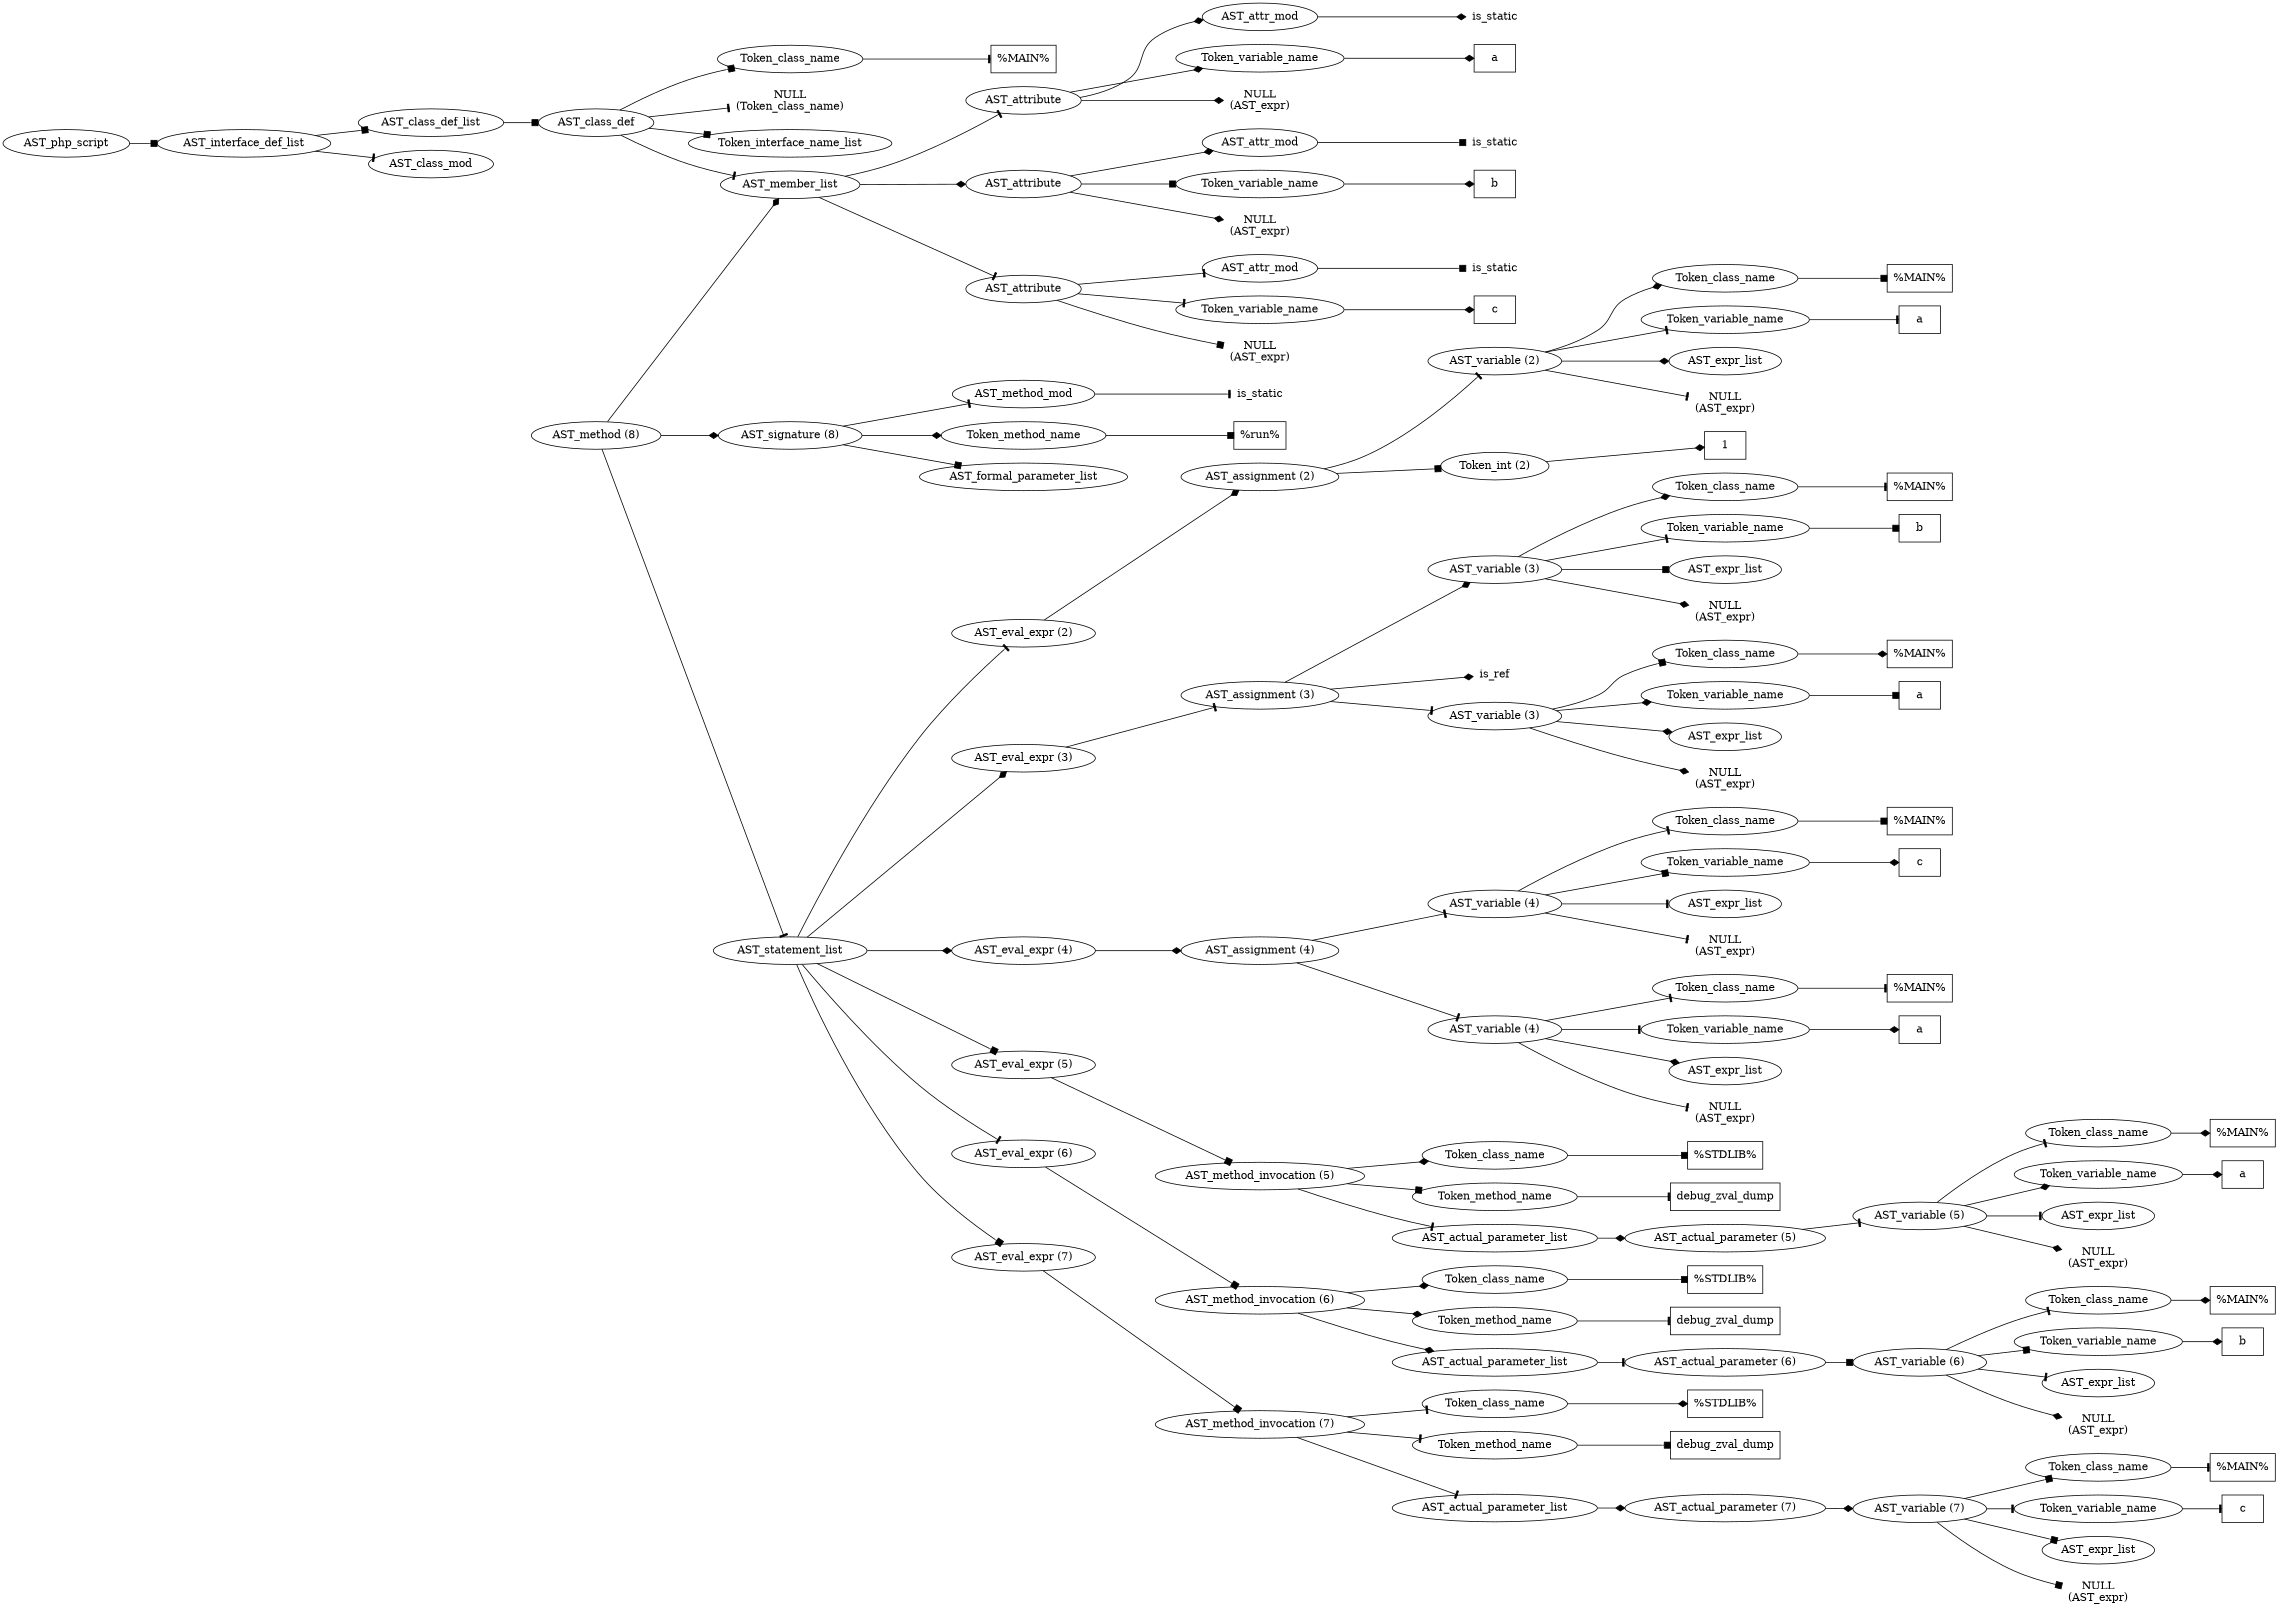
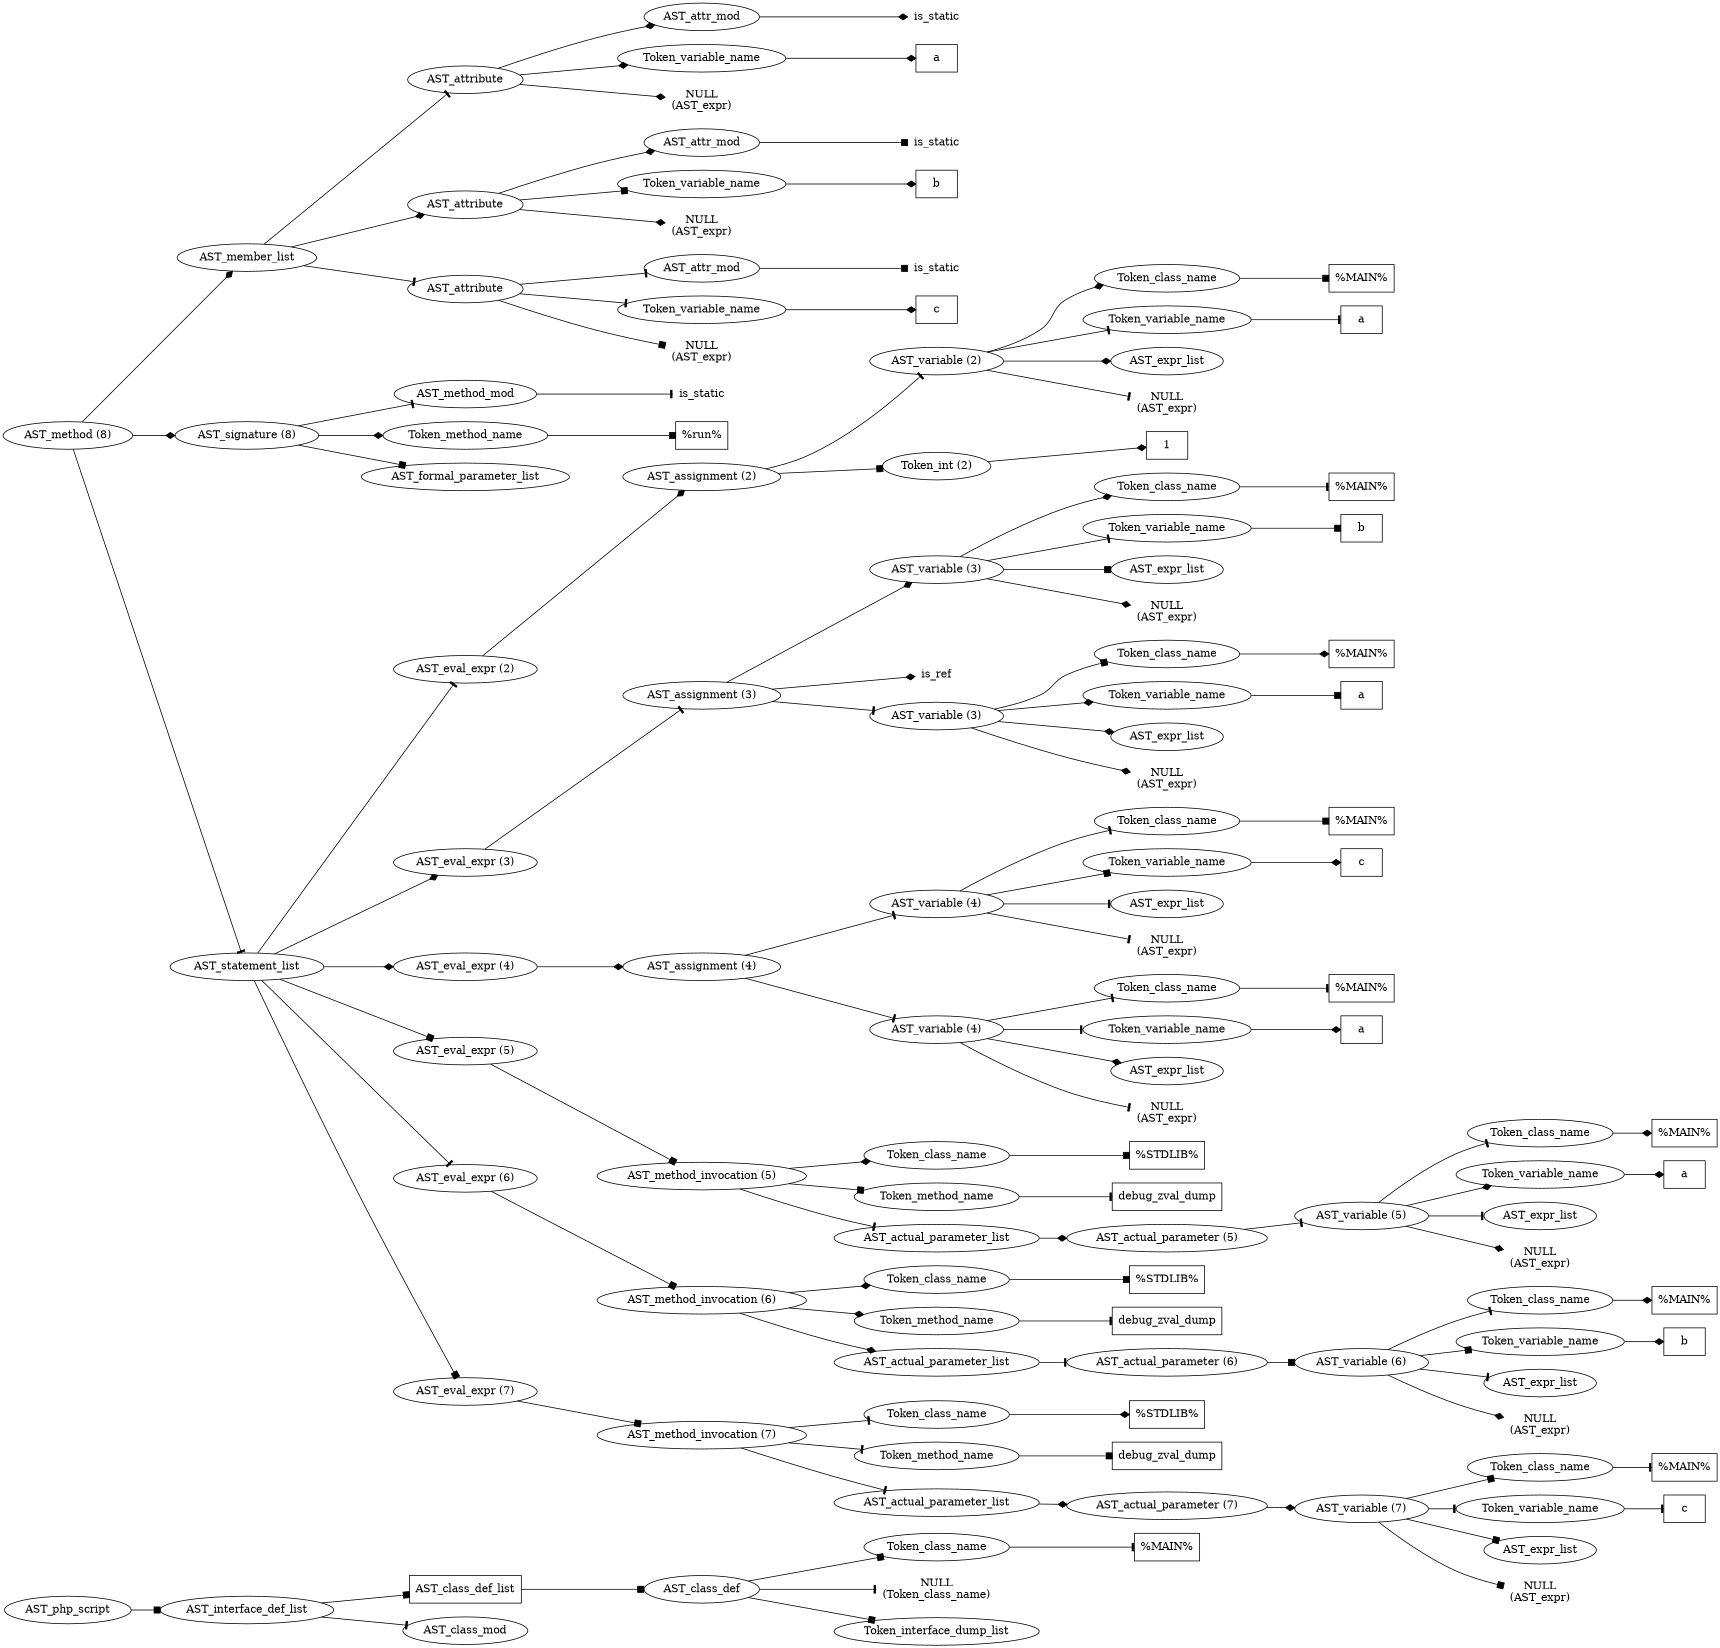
node "AST_class_def_list": shape ellipse -> box
node "Token_interface_name_list": label "Token_interface_name_list" -> "Token_interface_dump_list"
edge "AST_class_def" -> "AST_member_list": removed
